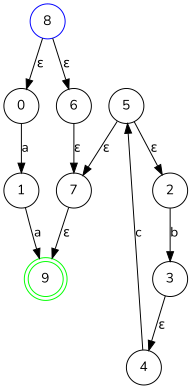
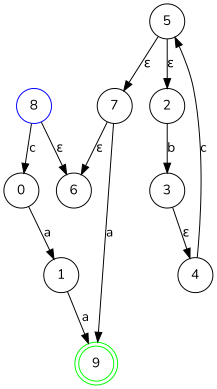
edge "8" -> "0": label "ε" -> "c"
edge "6" -> "7": reversed
edge "7" -> "9": label "ε" -> "a"
